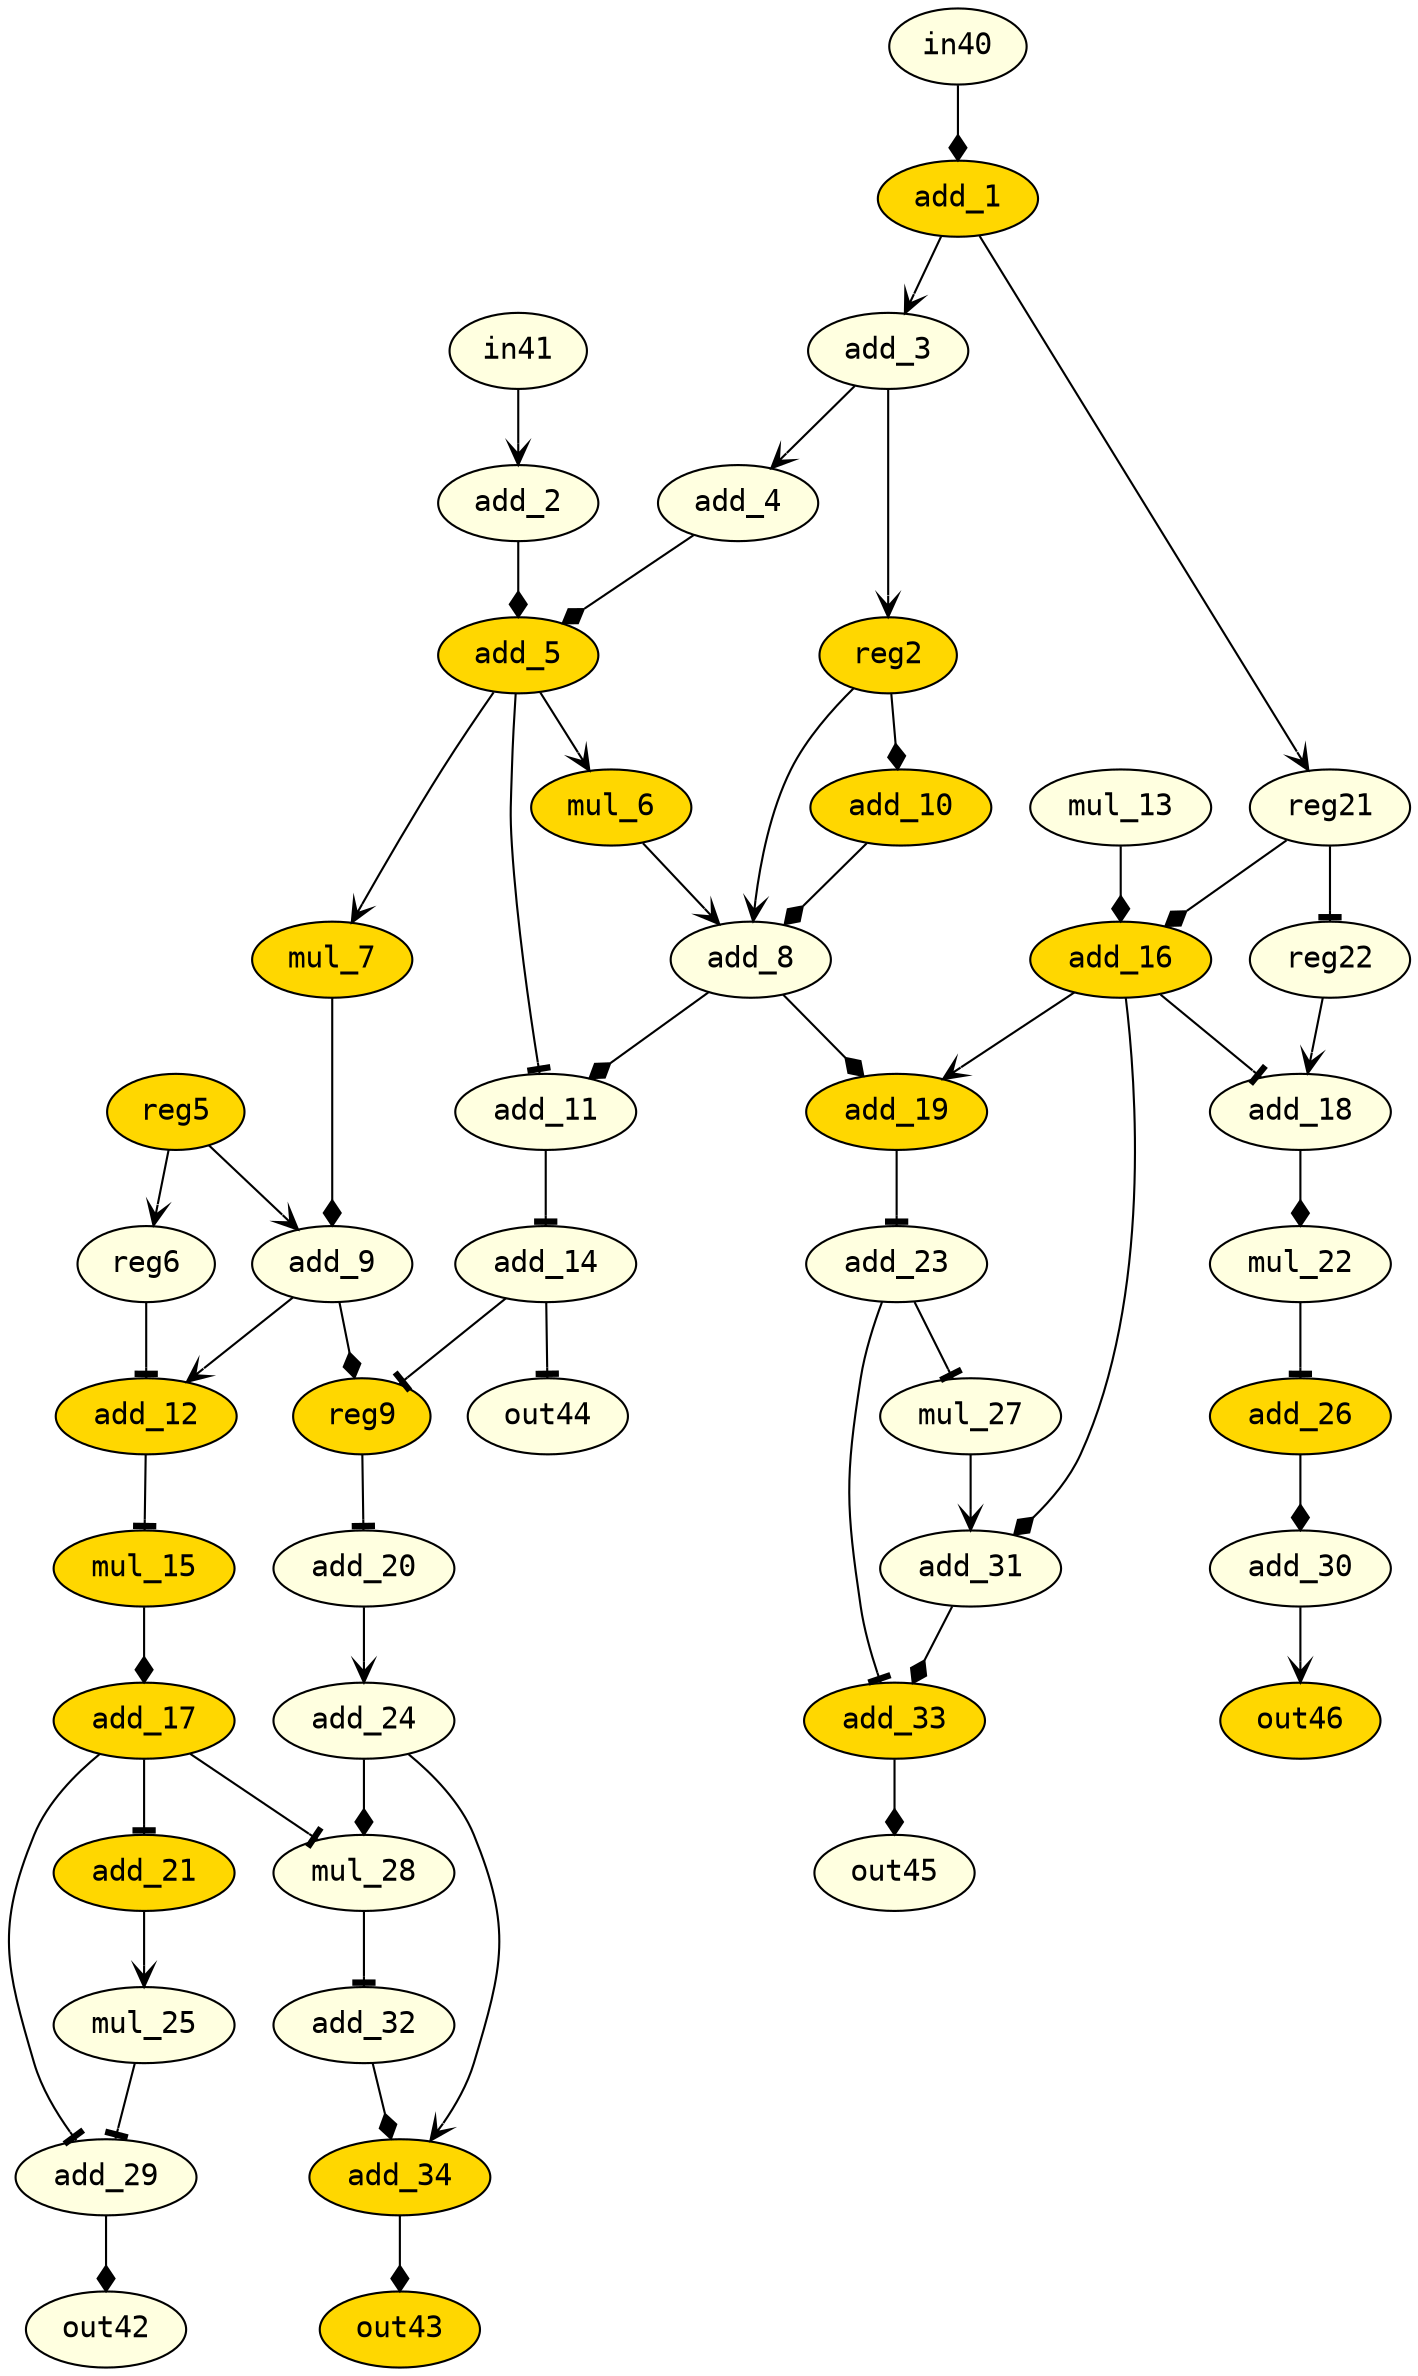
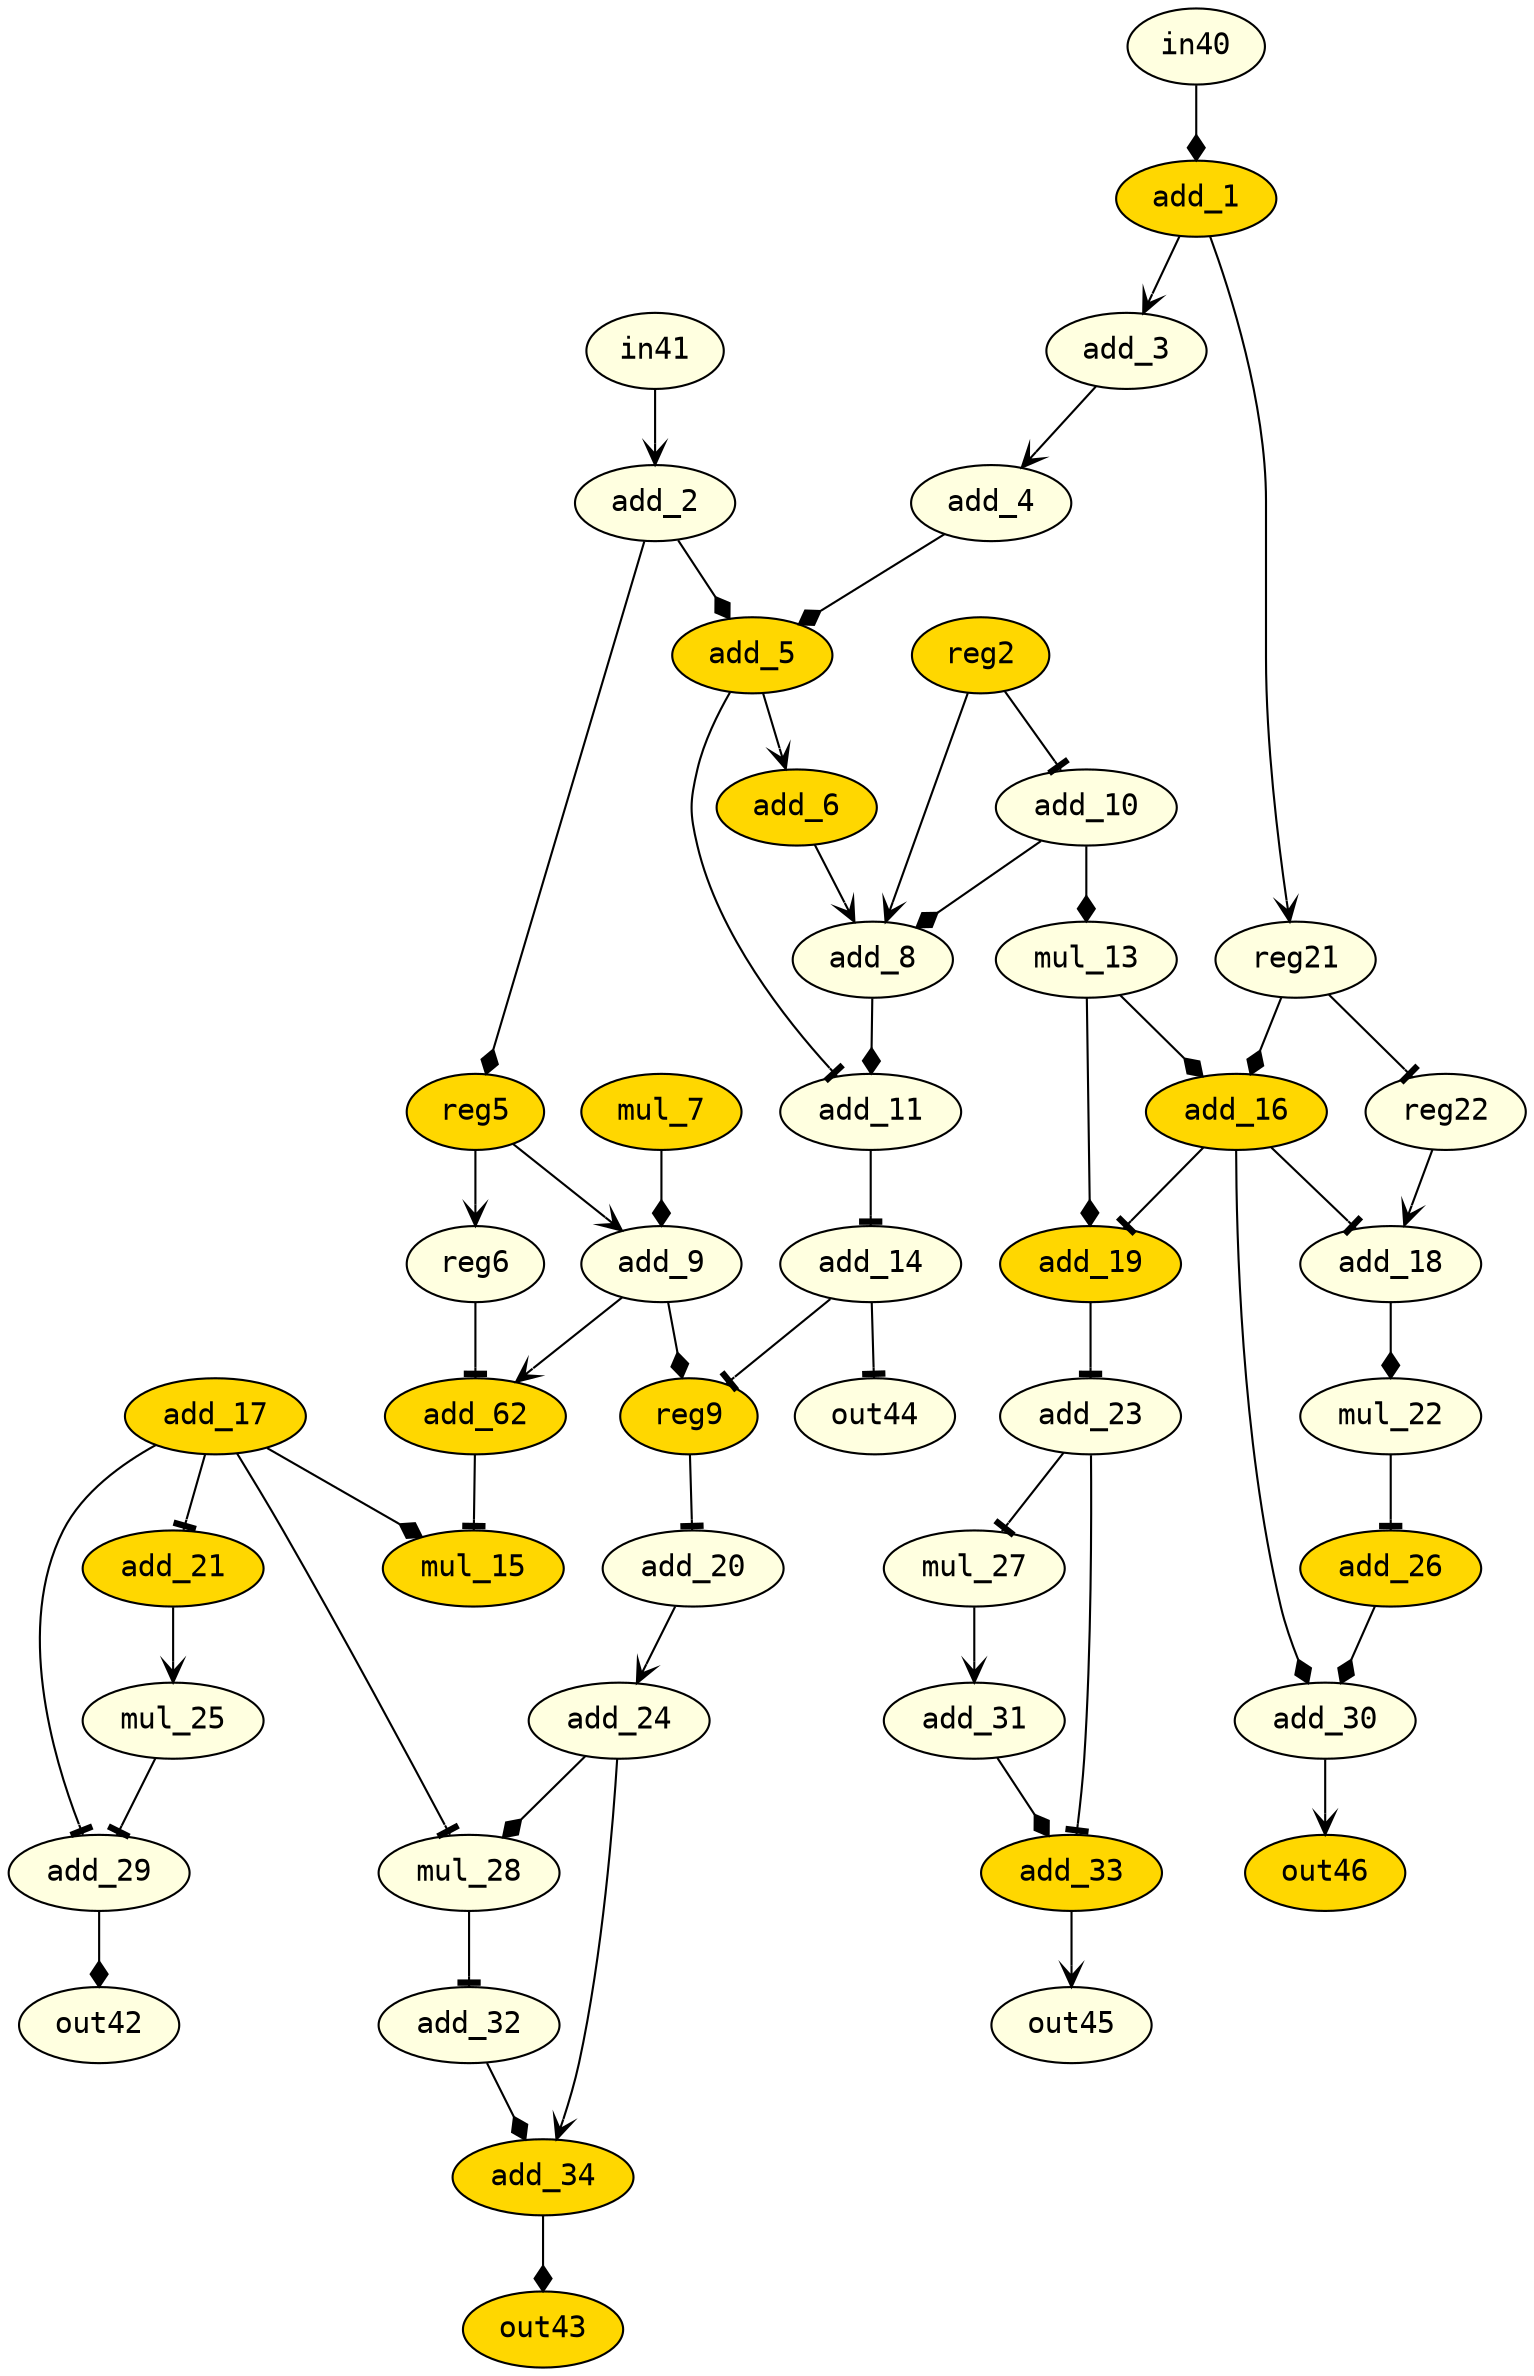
edge "add_3" -> "reg2": removed
edge "reg2" -> "add_10": arrowhead diamond -> tee
edge "add_2" -> "reg5": added
edge "add_5" -> "mul_7": removed
node "mul_6": label "mul_6" -> "add_6"
node "add_10": fillcolor gold -> lightyellow
edge "add_10" -> "mul_13": added
edge "add_8" -> "add_19": now "mul_13" -> "add_19"
edge "add_16" -> "add_19": arrowhead vee -> tee
edge "add_16" -> "add_31": now "add_16" -> "add_30"
node "add_12": label "add_12" -> "add_62"
edge "mul_15" -> "add_17": reversed
edge "add_33" -> "out45": arrowhead diamond -> vee
